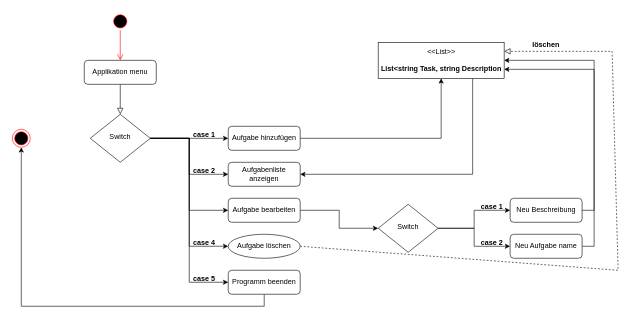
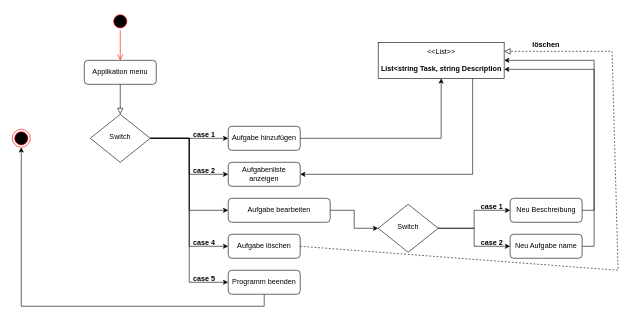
node "Aufgabe bearbeiten": size 72x24 -> 102x24
node "Aufgabe löschen": shape ellipse -> rounded rectangle
